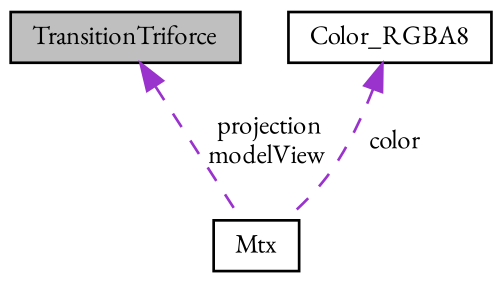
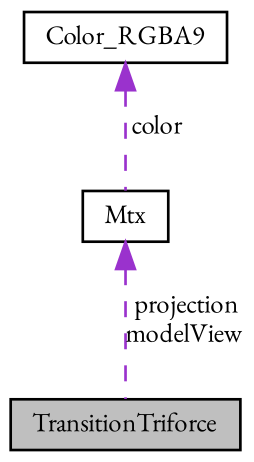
node "Color_RGBA8": label "Color_RGBA8" -> "Color_RGBA9"
edge "Mtx" -> "TransitionTriforce": reversed
